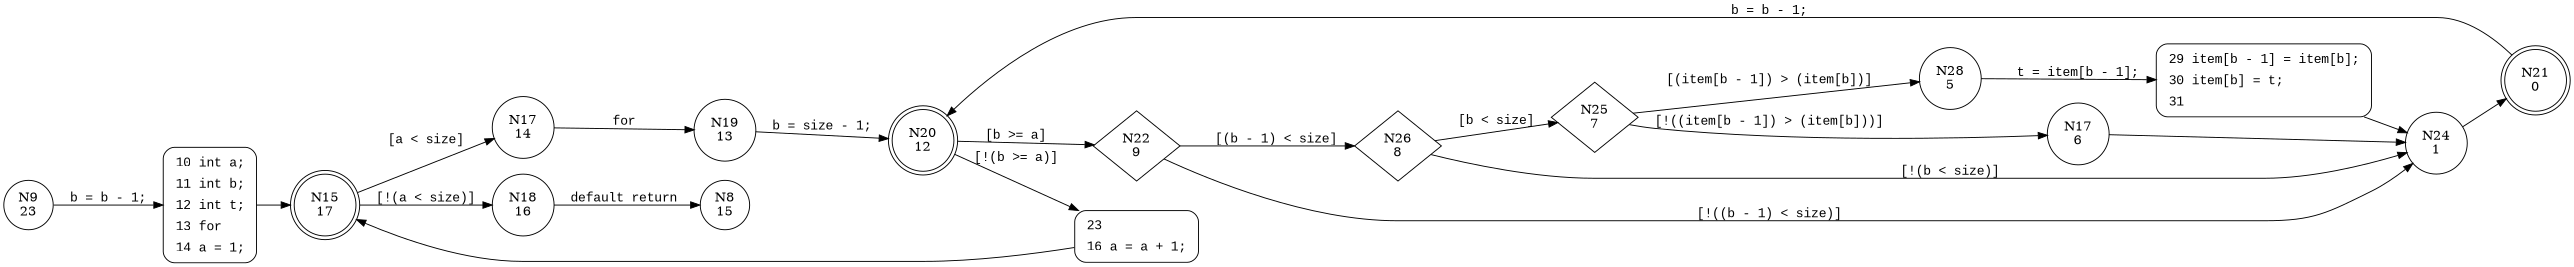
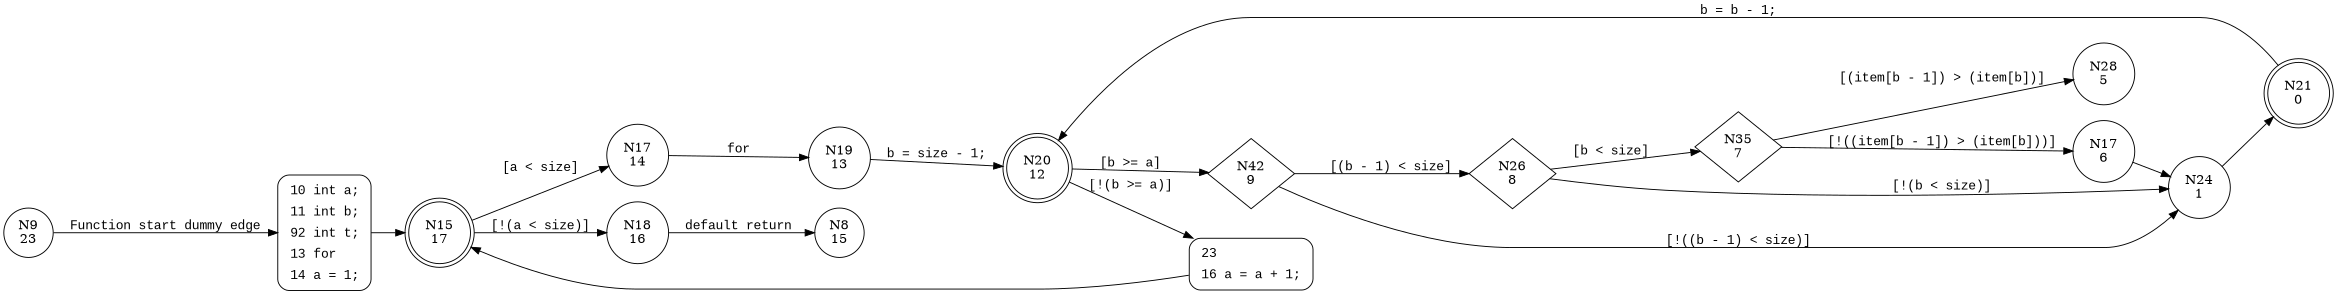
node "29": removed
node "N25 7": label "N25 7" -> "N35 7"
node "N22 9": label "N22 9" -> "N42 9"
edge "N9 23" -> "10": label "b = b - 1;" -> "Function start dummy edge"
node "10": text "12" -> "92"
